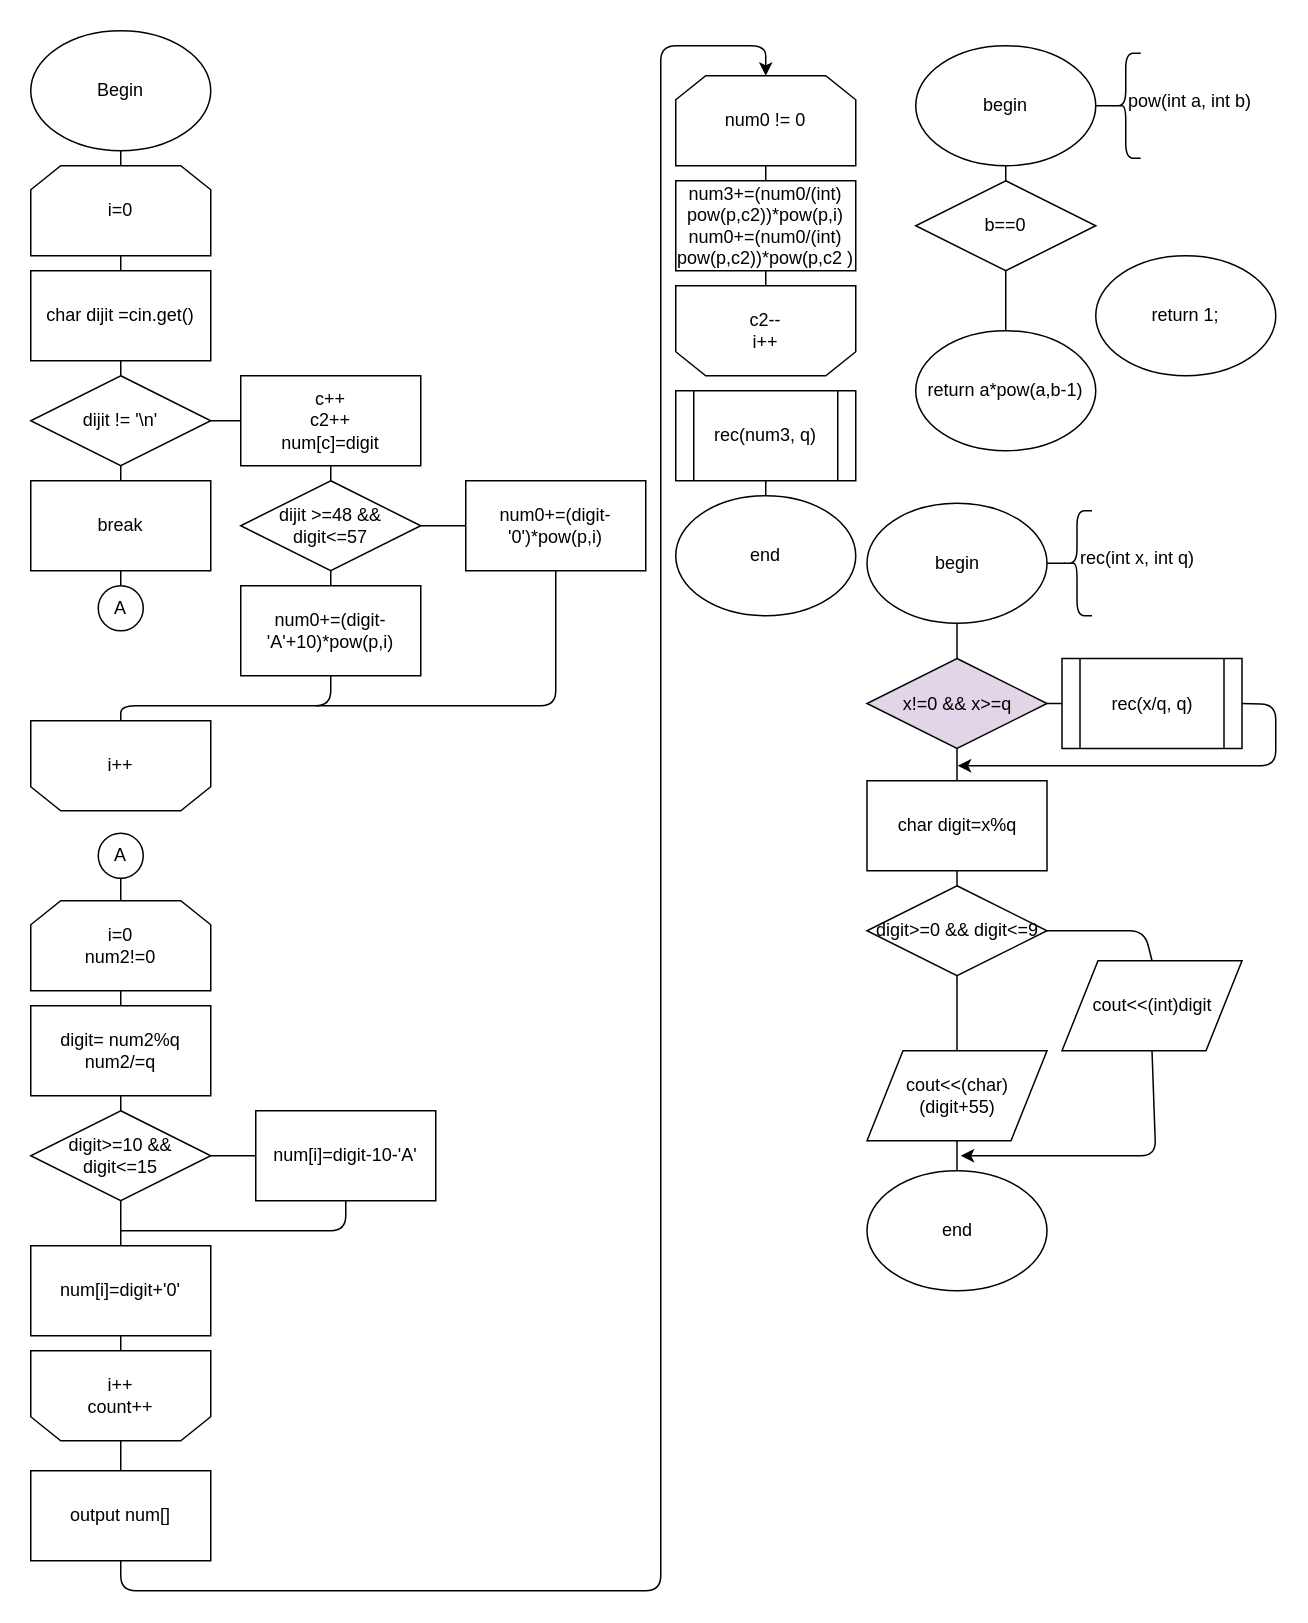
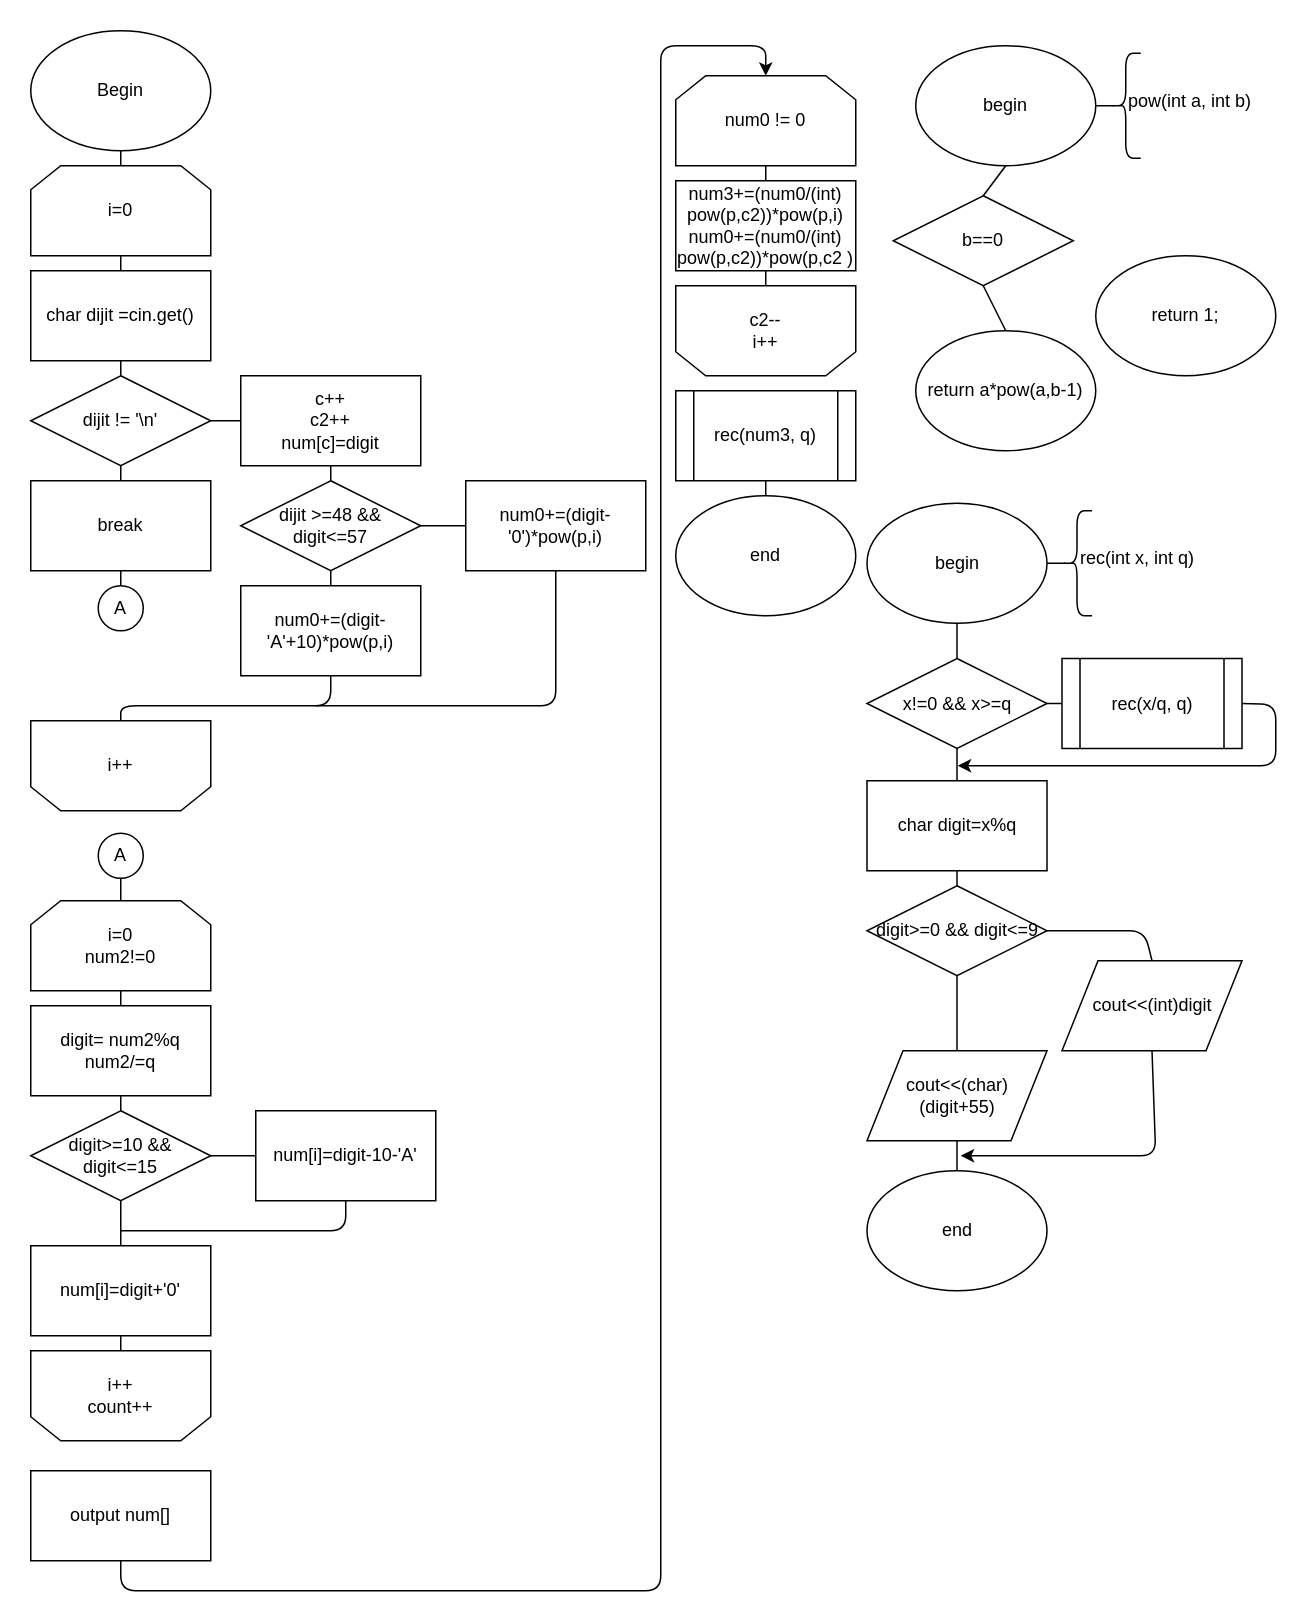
node "b==0": moved (1006, 226) -> (983, 241)
node "x!=0 && x>=q": fillcolor #e1d5e7 -> #ffffff
edge "i++ count++" -- "output num[]": removed
